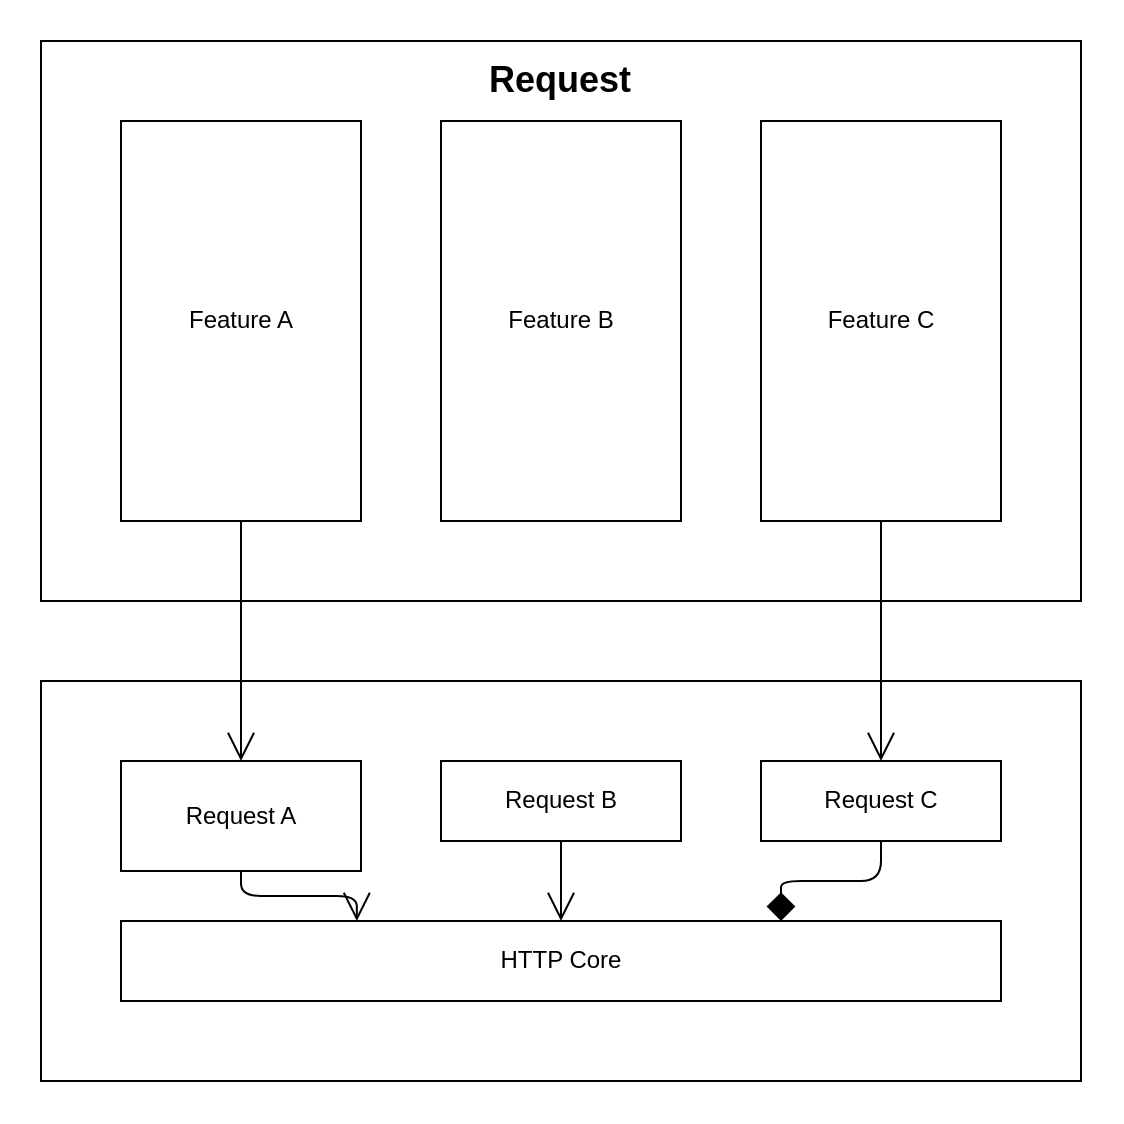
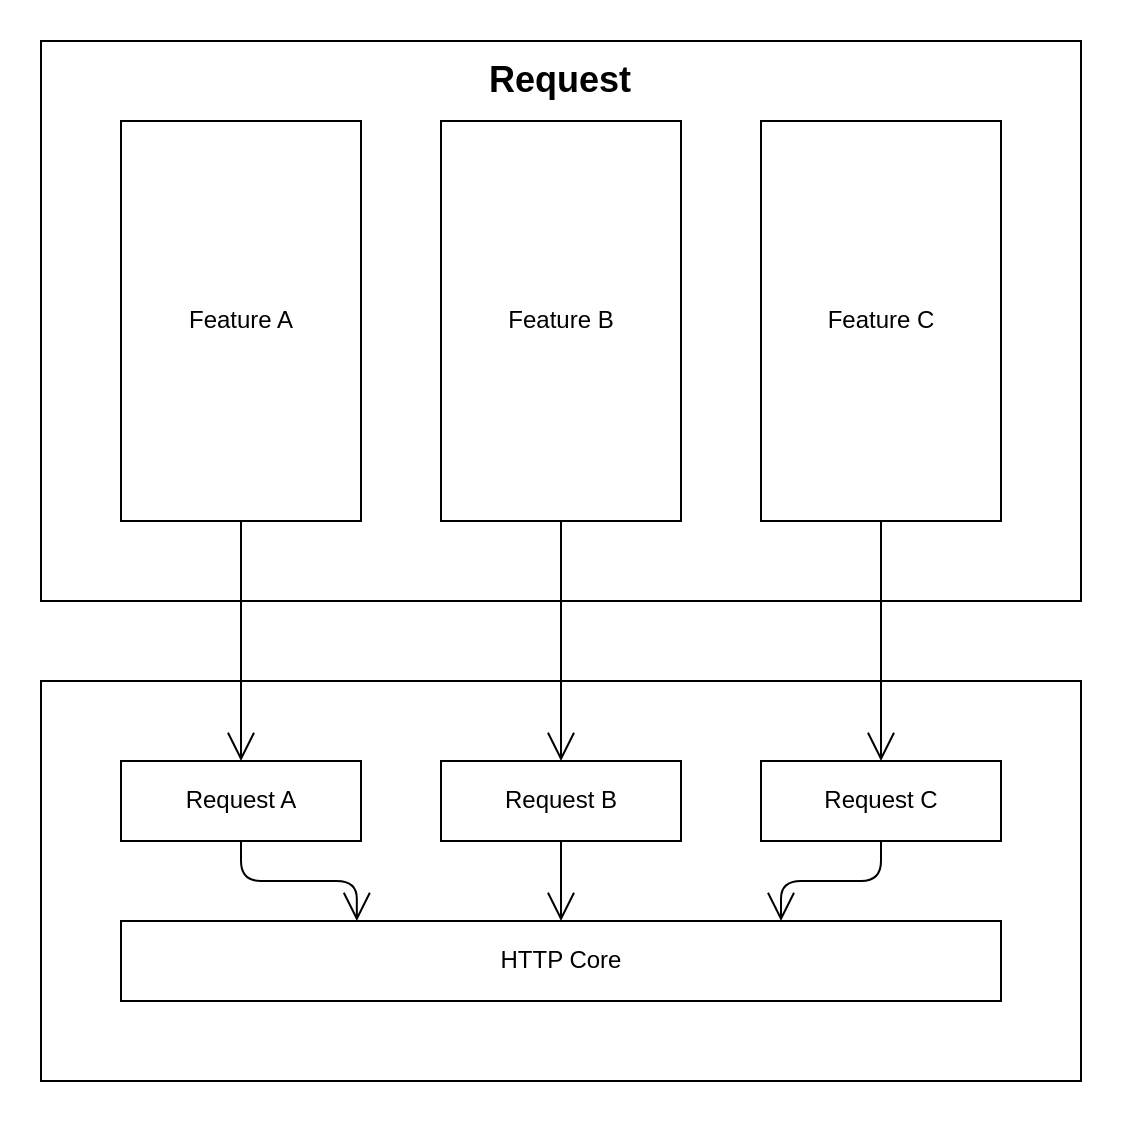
edge "Feature B" -> "Request B": added
node "Request A": size 240x110 -> 240x80
edge "Request C" -> "HTTP Core": arrowhead diamond -> open
